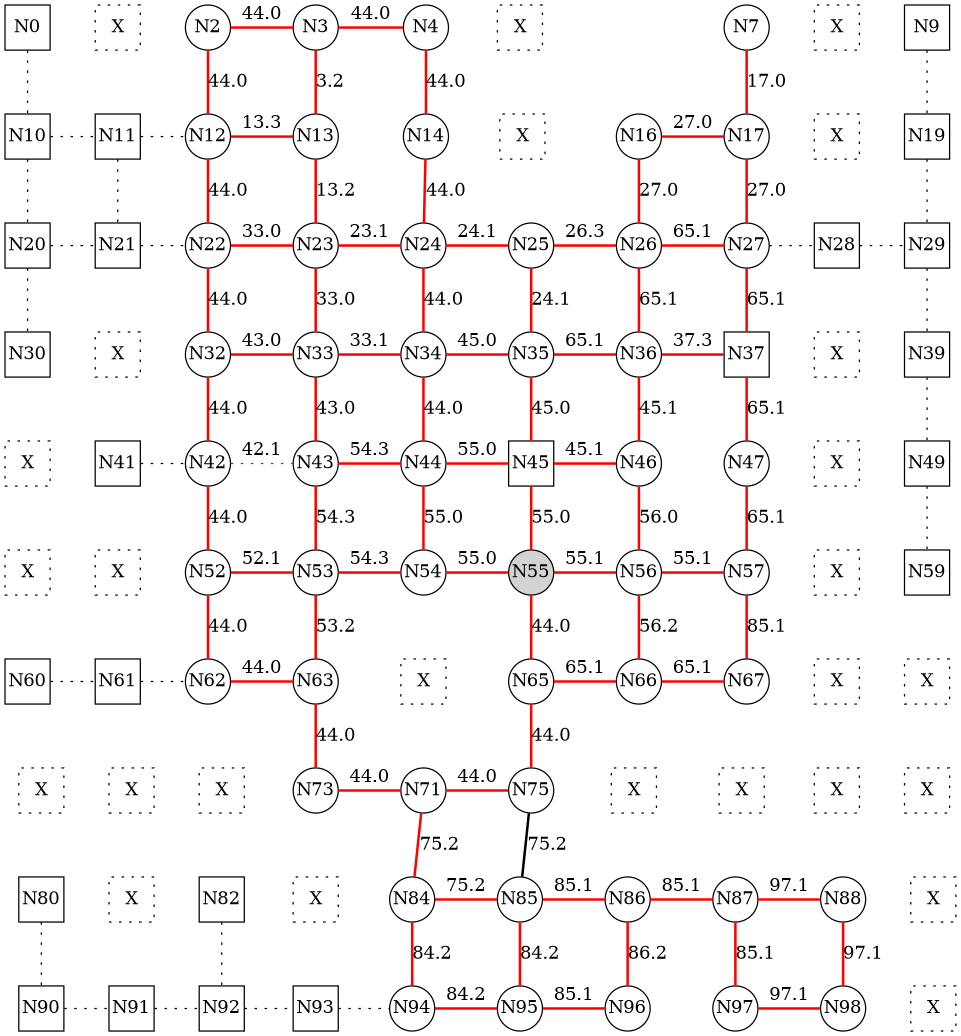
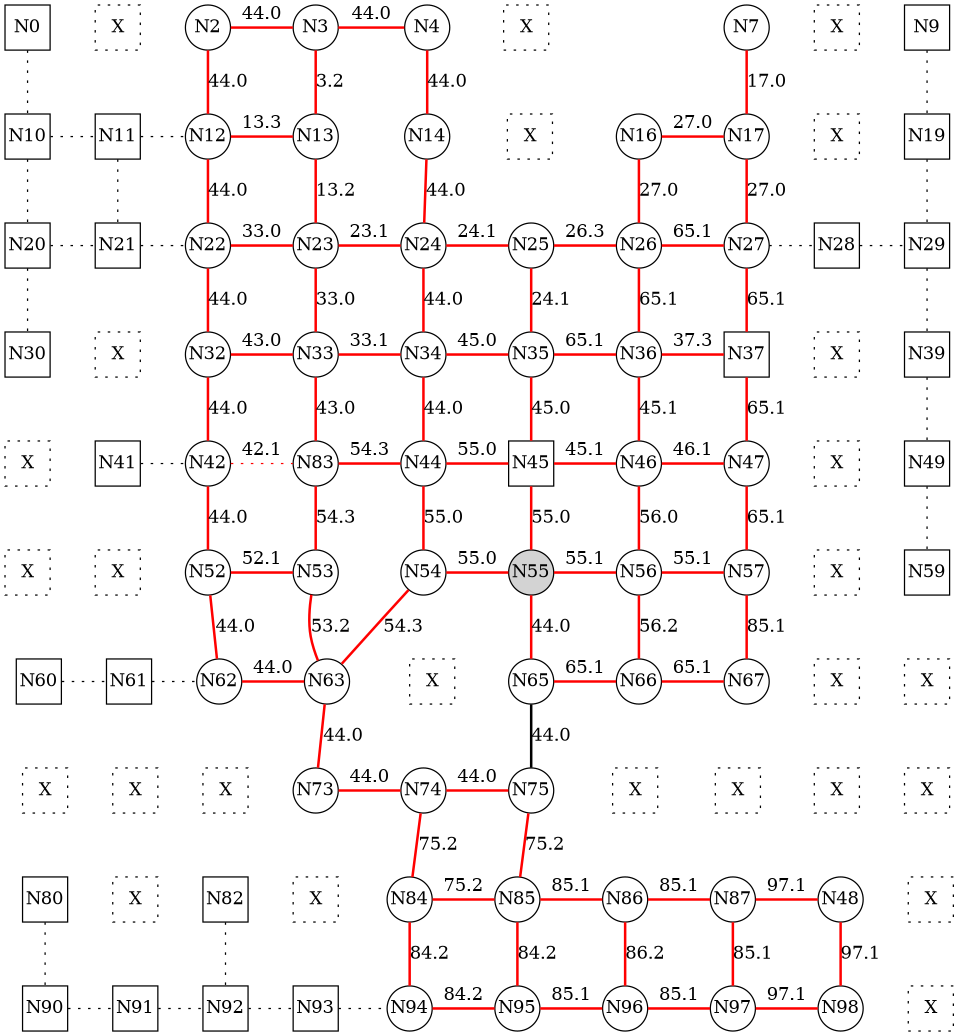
node "N43": label "N43" -> "N83"
edge "N46" -- "N47": added, label "46.1"
edge "N53" -- "N54": now "N63" -- "N54"
edge "N65" -- "N75": color red -> black
node "N71": label "N71" -> "N74"
edge "N75" -- "N85": color black -> red
node "N88": label "N88" -> "N48"
edge "N96" -- "N97": added, label "85.1"
